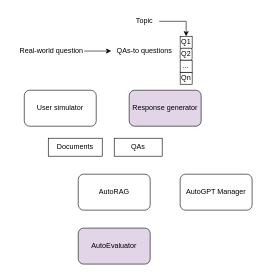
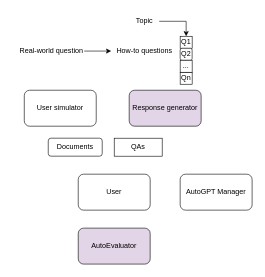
node "QAs-to questions": label "QAs-to questions" -> "How-to questions"
node "Documents": shape rectangle -> rounded rectangle
node "AutoRAG": label "AutoRAG" -> "User"
